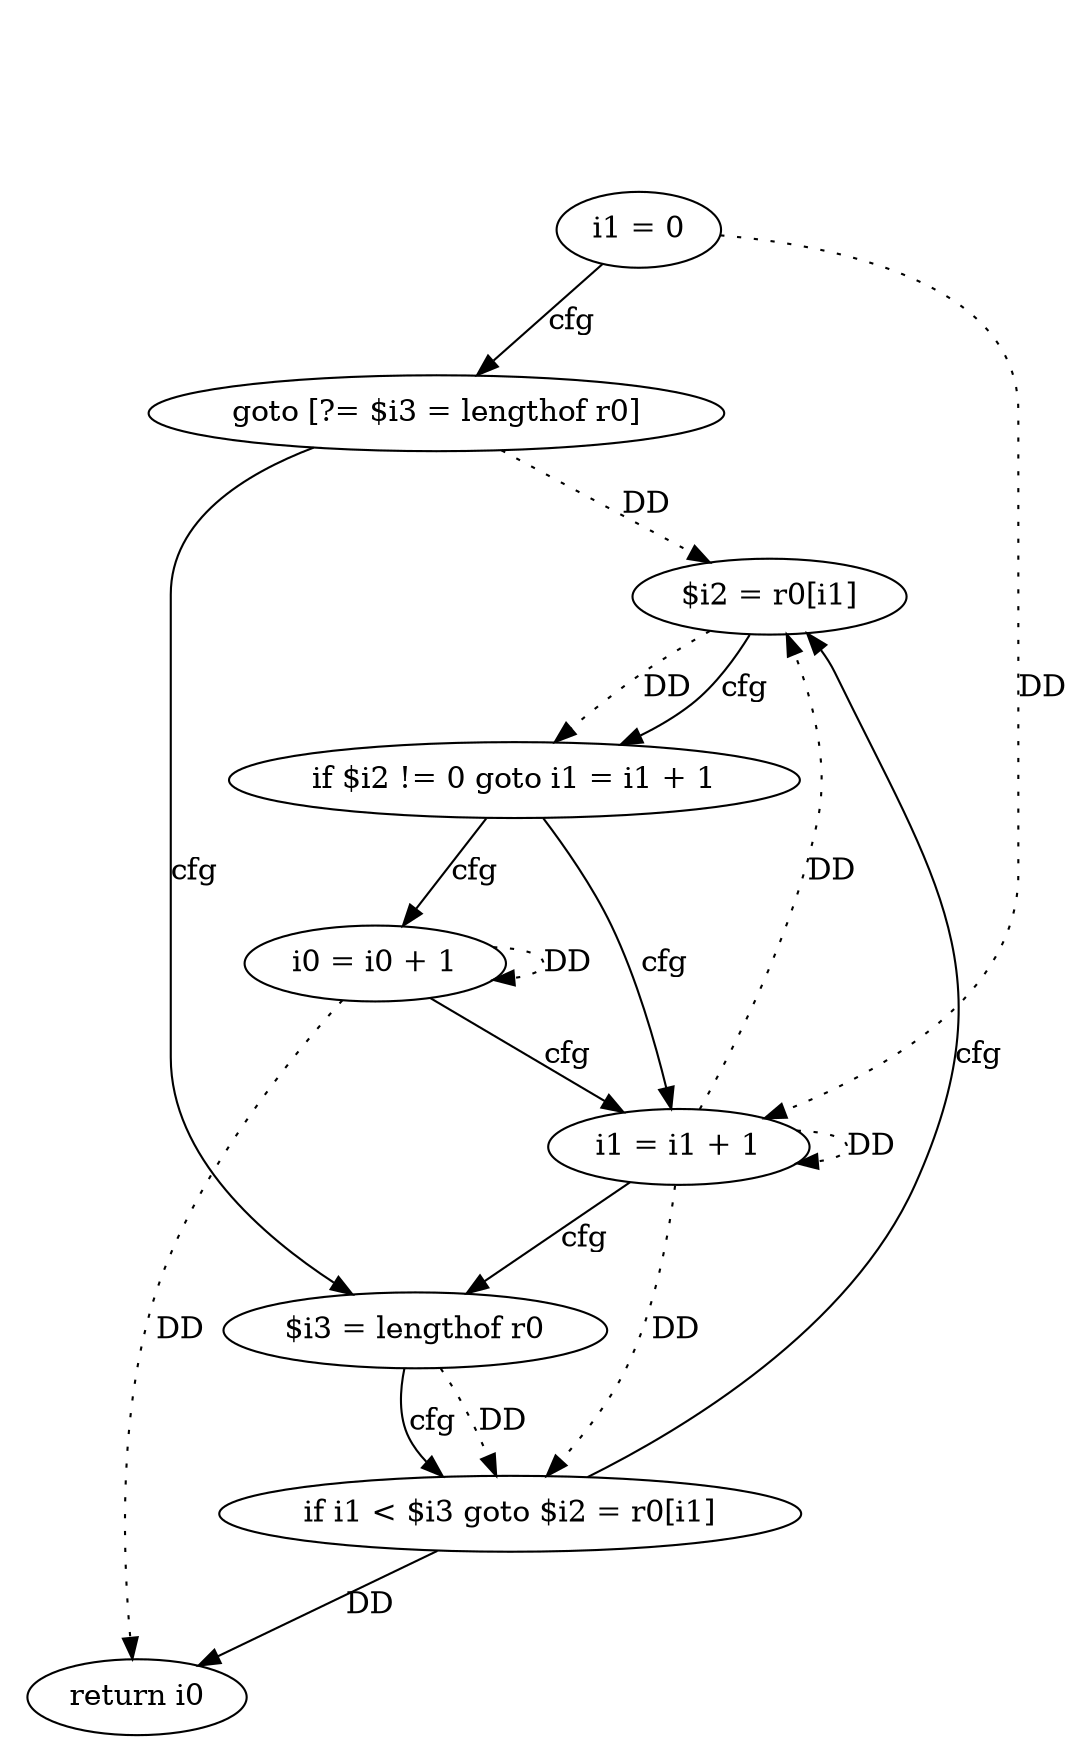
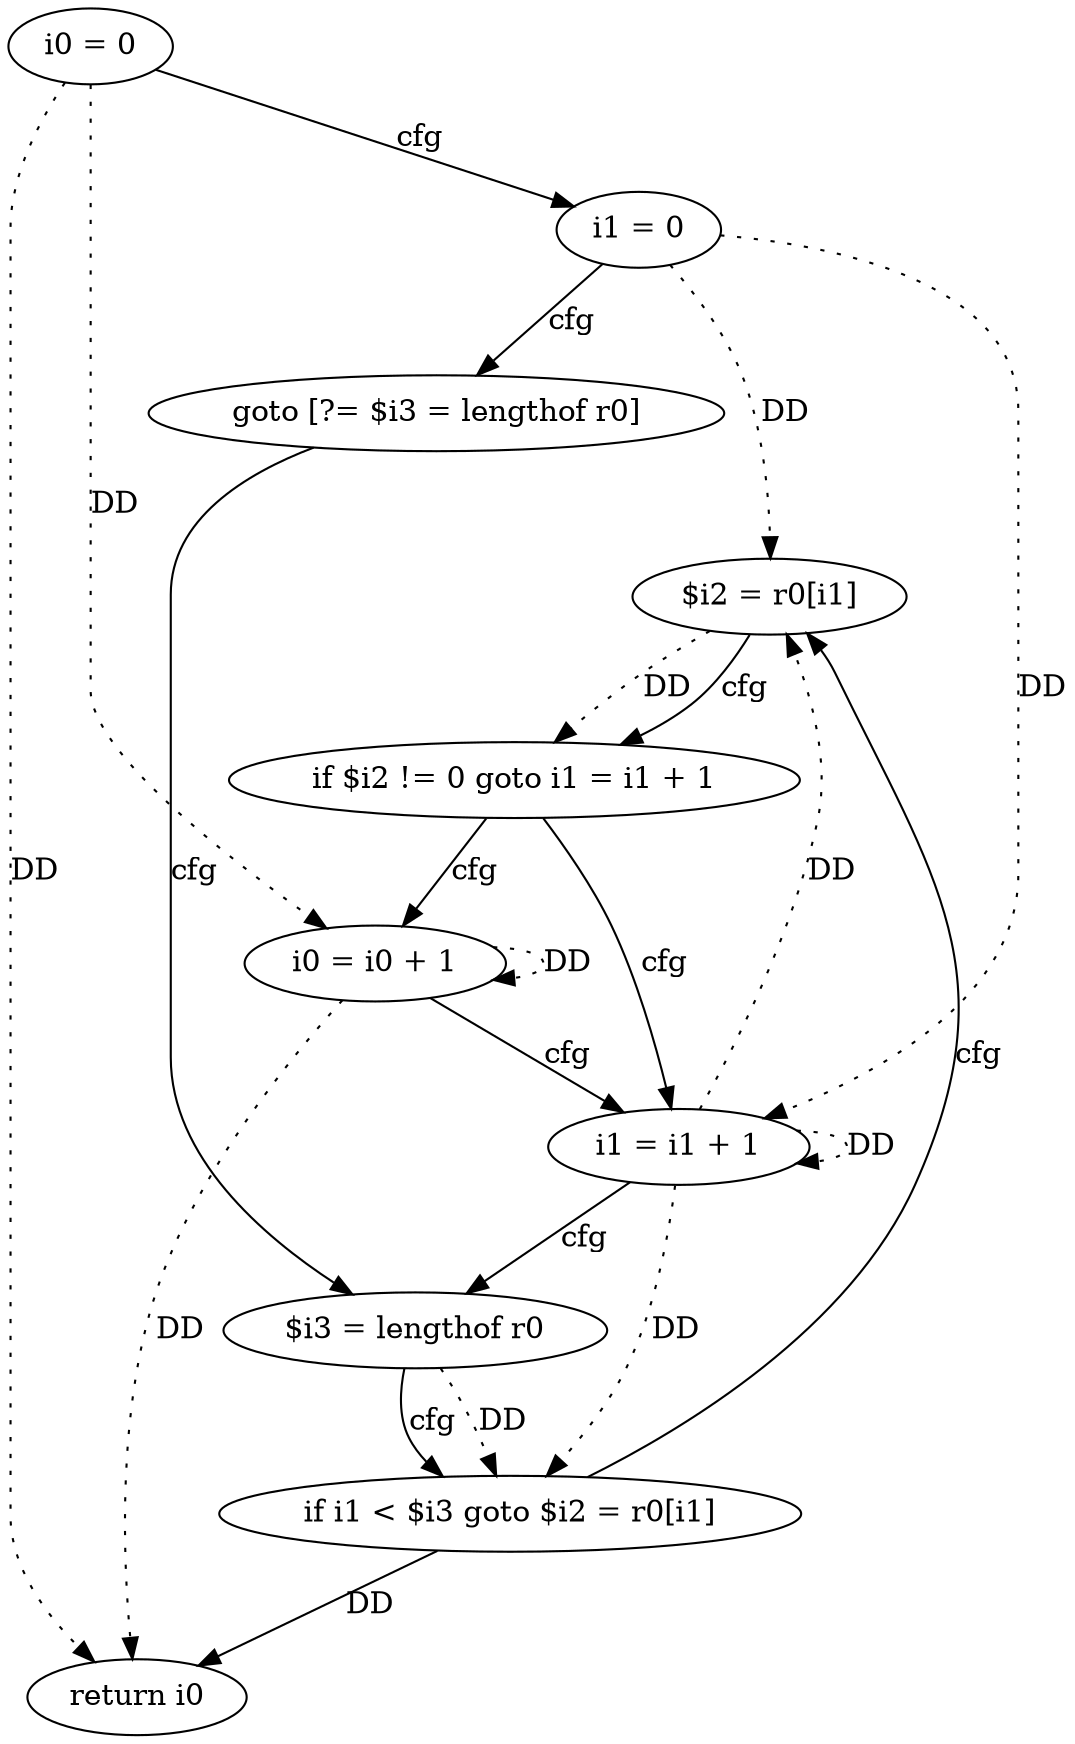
node "i0 = 0": added
edge "goto [?= $i3 = lengthof r0]" -> "$i2 = r0[i1]": now "i1 = 0" -> "$i2 = r0[i1]"
